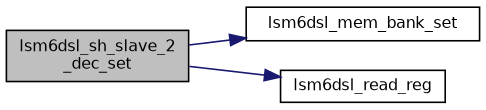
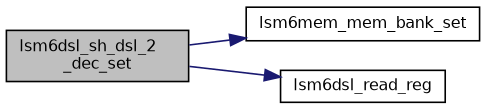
node "lsm6dsl_mem_bank_set": label "lsm6dsl_mem_bank_set" -> "lsm6mem_mem_bank_set"
node "lsm6dsl_sh_slave_2 _dec_set": label "lsm6dsl_sh_slave_2 _dec_set" -> "lsm6dsl_sh_dsl_2 _dec_set"
